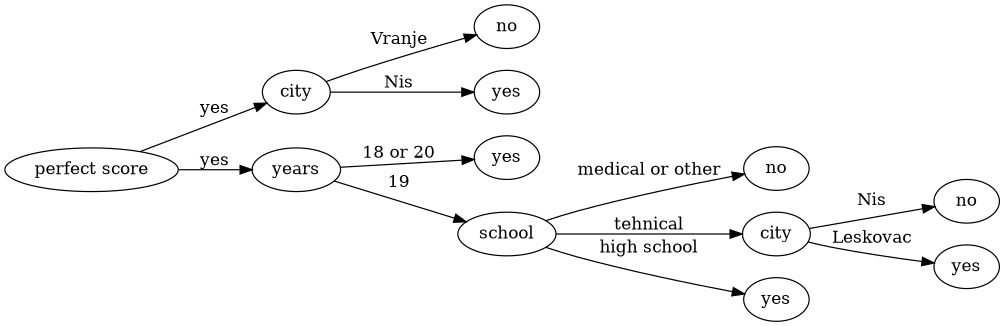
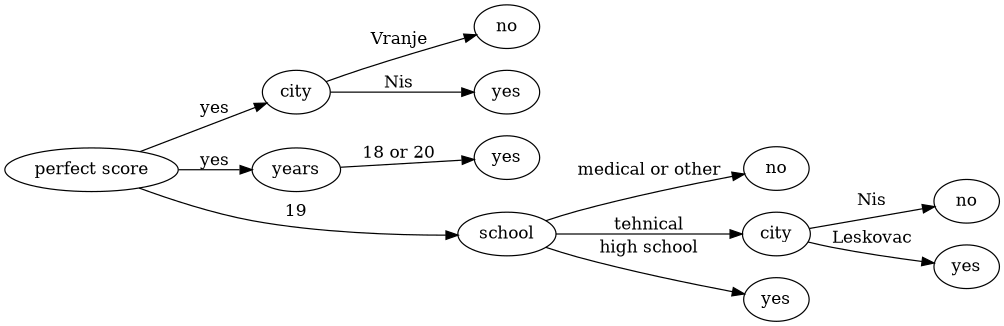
edge "years" -> "school": now "perfect score" -> "school"
